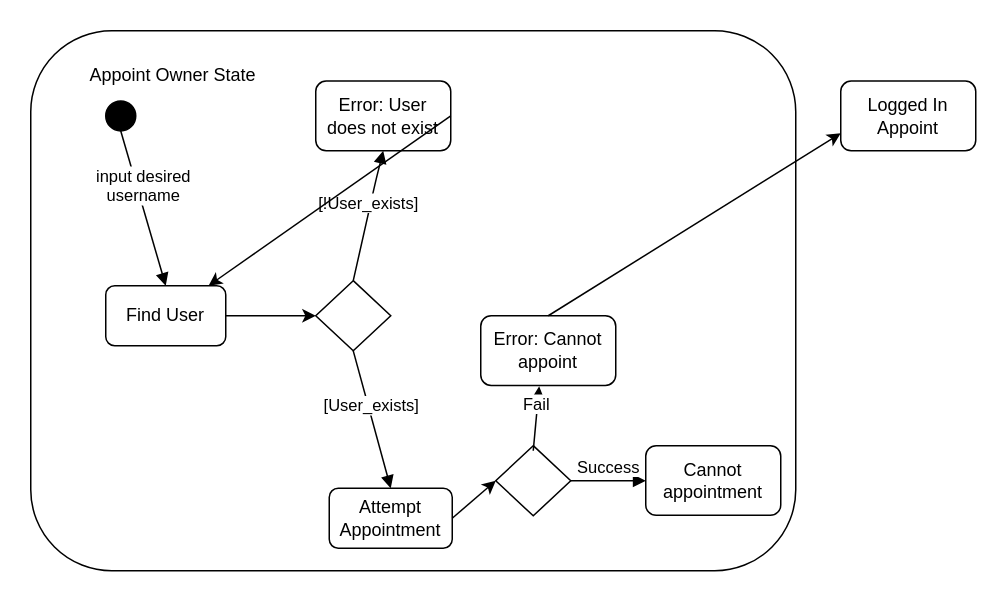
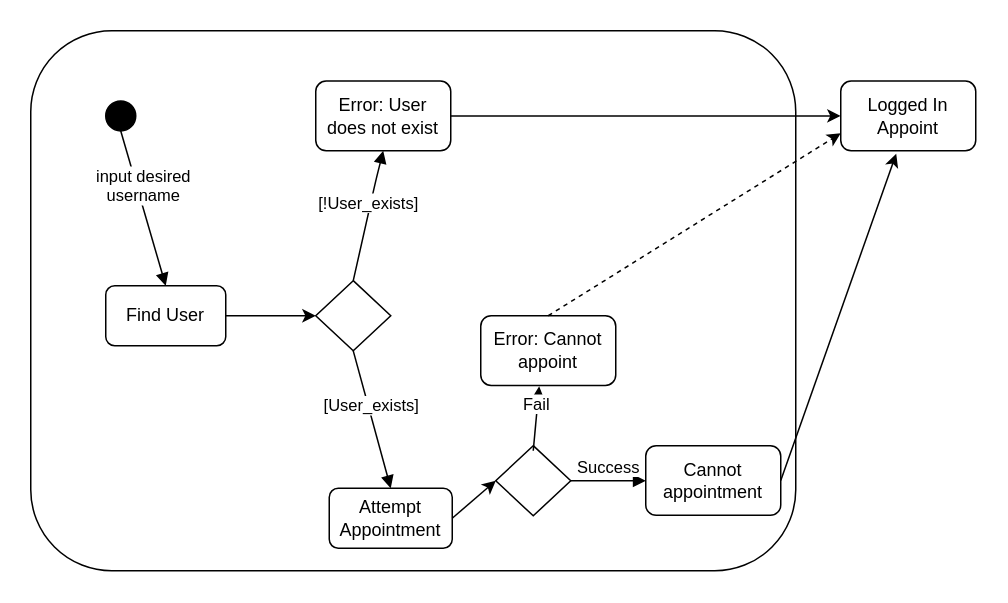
node "Appoint Owner State": removed
edge "Error: User does not exist" -> "Find User": now "Error: User does not exist" -> "Logged In Appoint"
edge "Error: Cannot appoint" -> "Logged In Appoint": style solid -> dashed
edge "Cannot appointment" -> "Logged In Appoint": added
